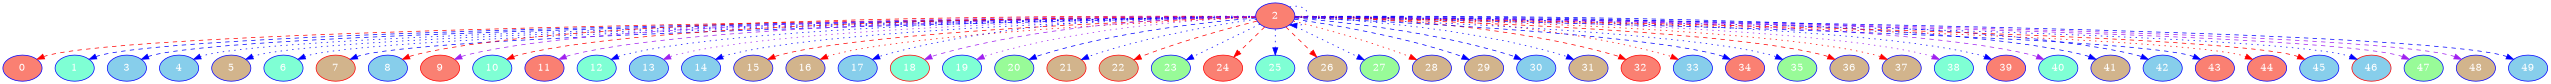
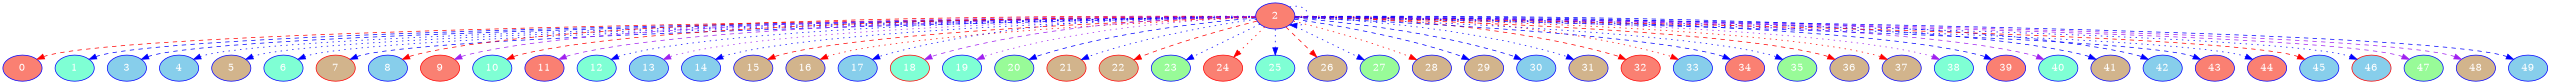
edge "2" -> "39": style dotted -> dashed
edge "2" -> "44": color red -> blue
edge "2" -> "24": style dashed -> dotted
